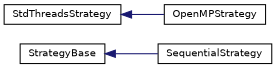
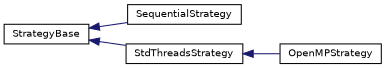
edge "StdThreadsStrategy" -> "StrategyBase": added
